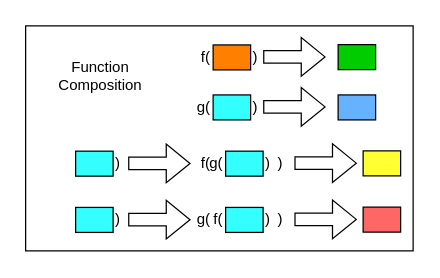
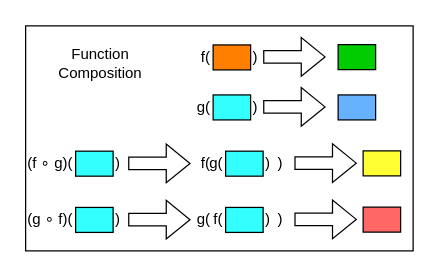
node "Function Composition": moved (101, 76) -> (101, 63)
node "(f ∘ g)(": added
node "(g ∘ f)(": added
